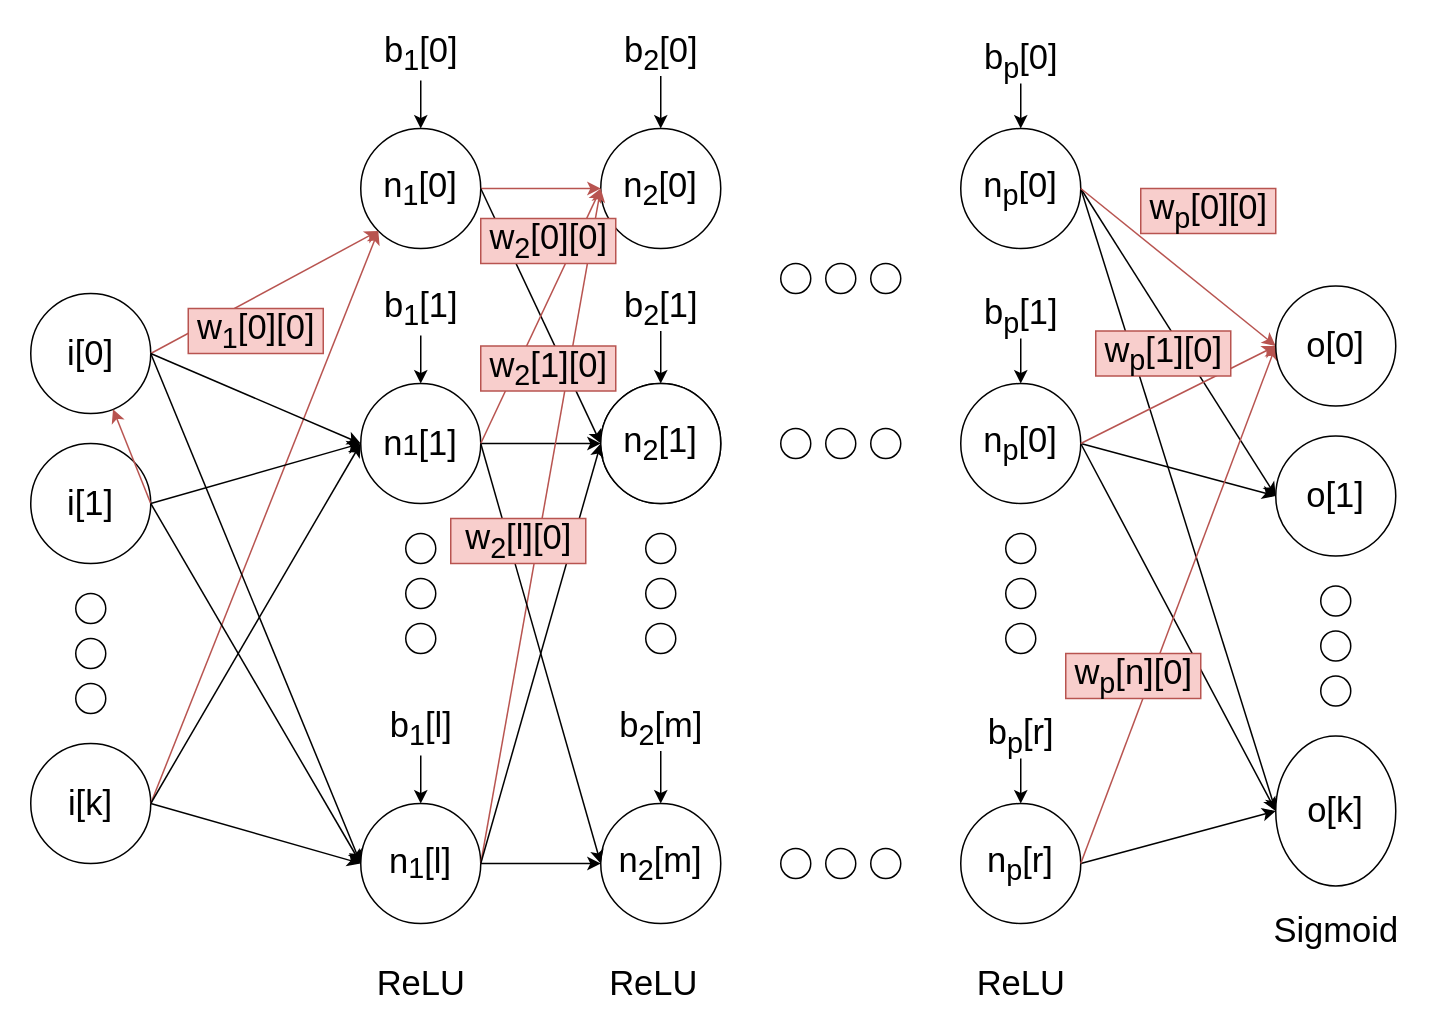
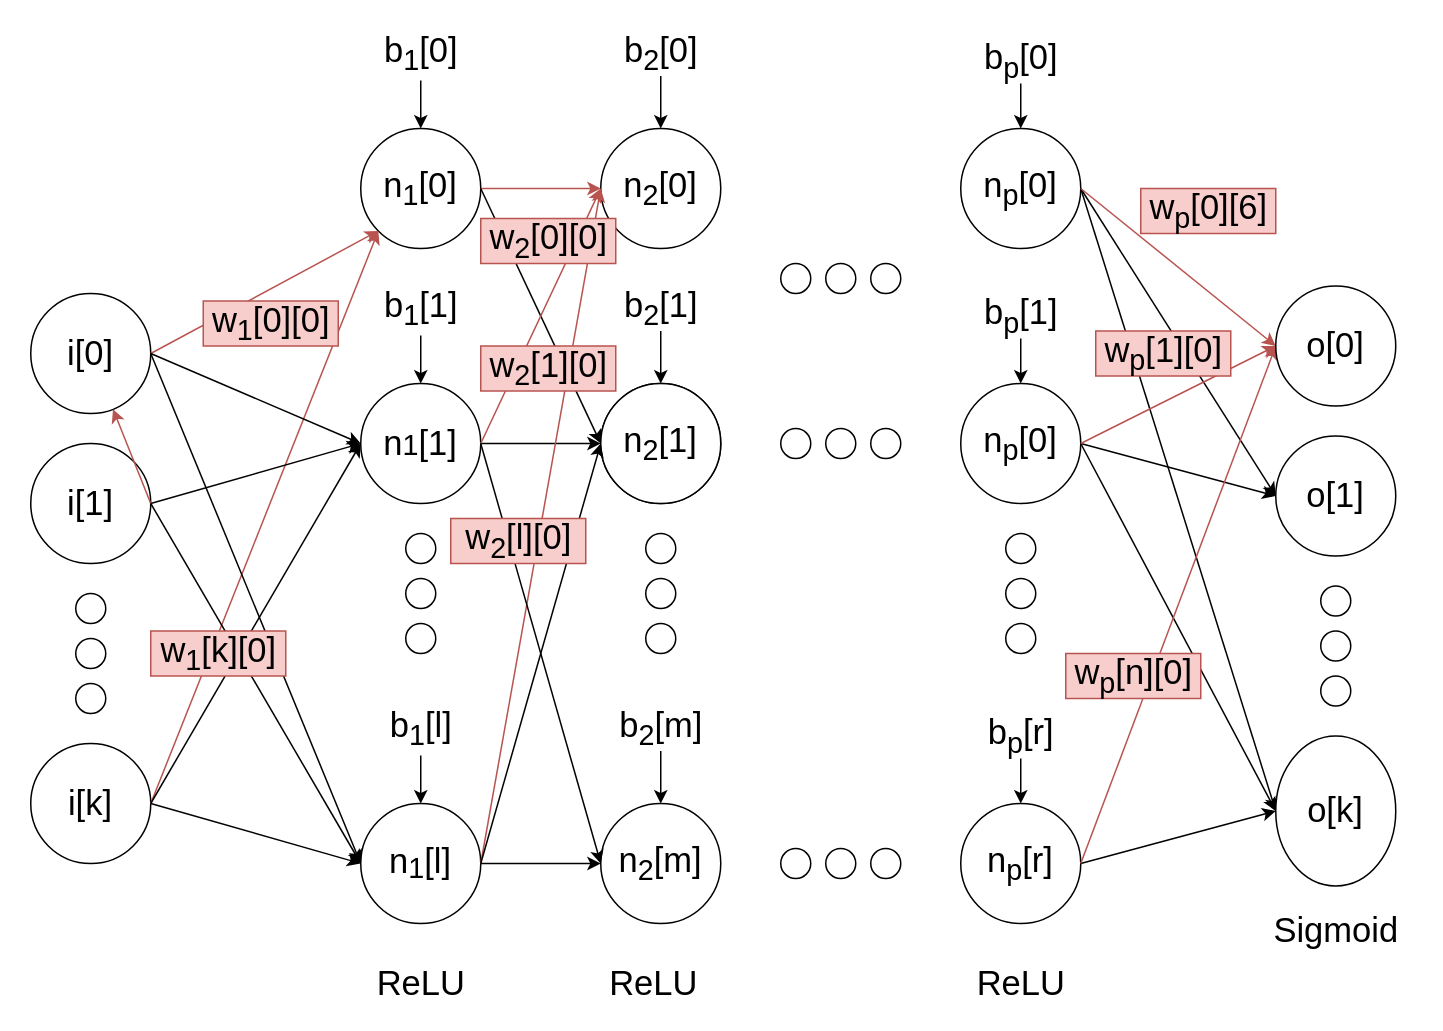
node "wp[0][0]": label "wp[0][0]" -> "wp[0][6]"
node "w1[0][0]": moved (256, 331) -> (271, 323)
node "w1[k][0]": added
